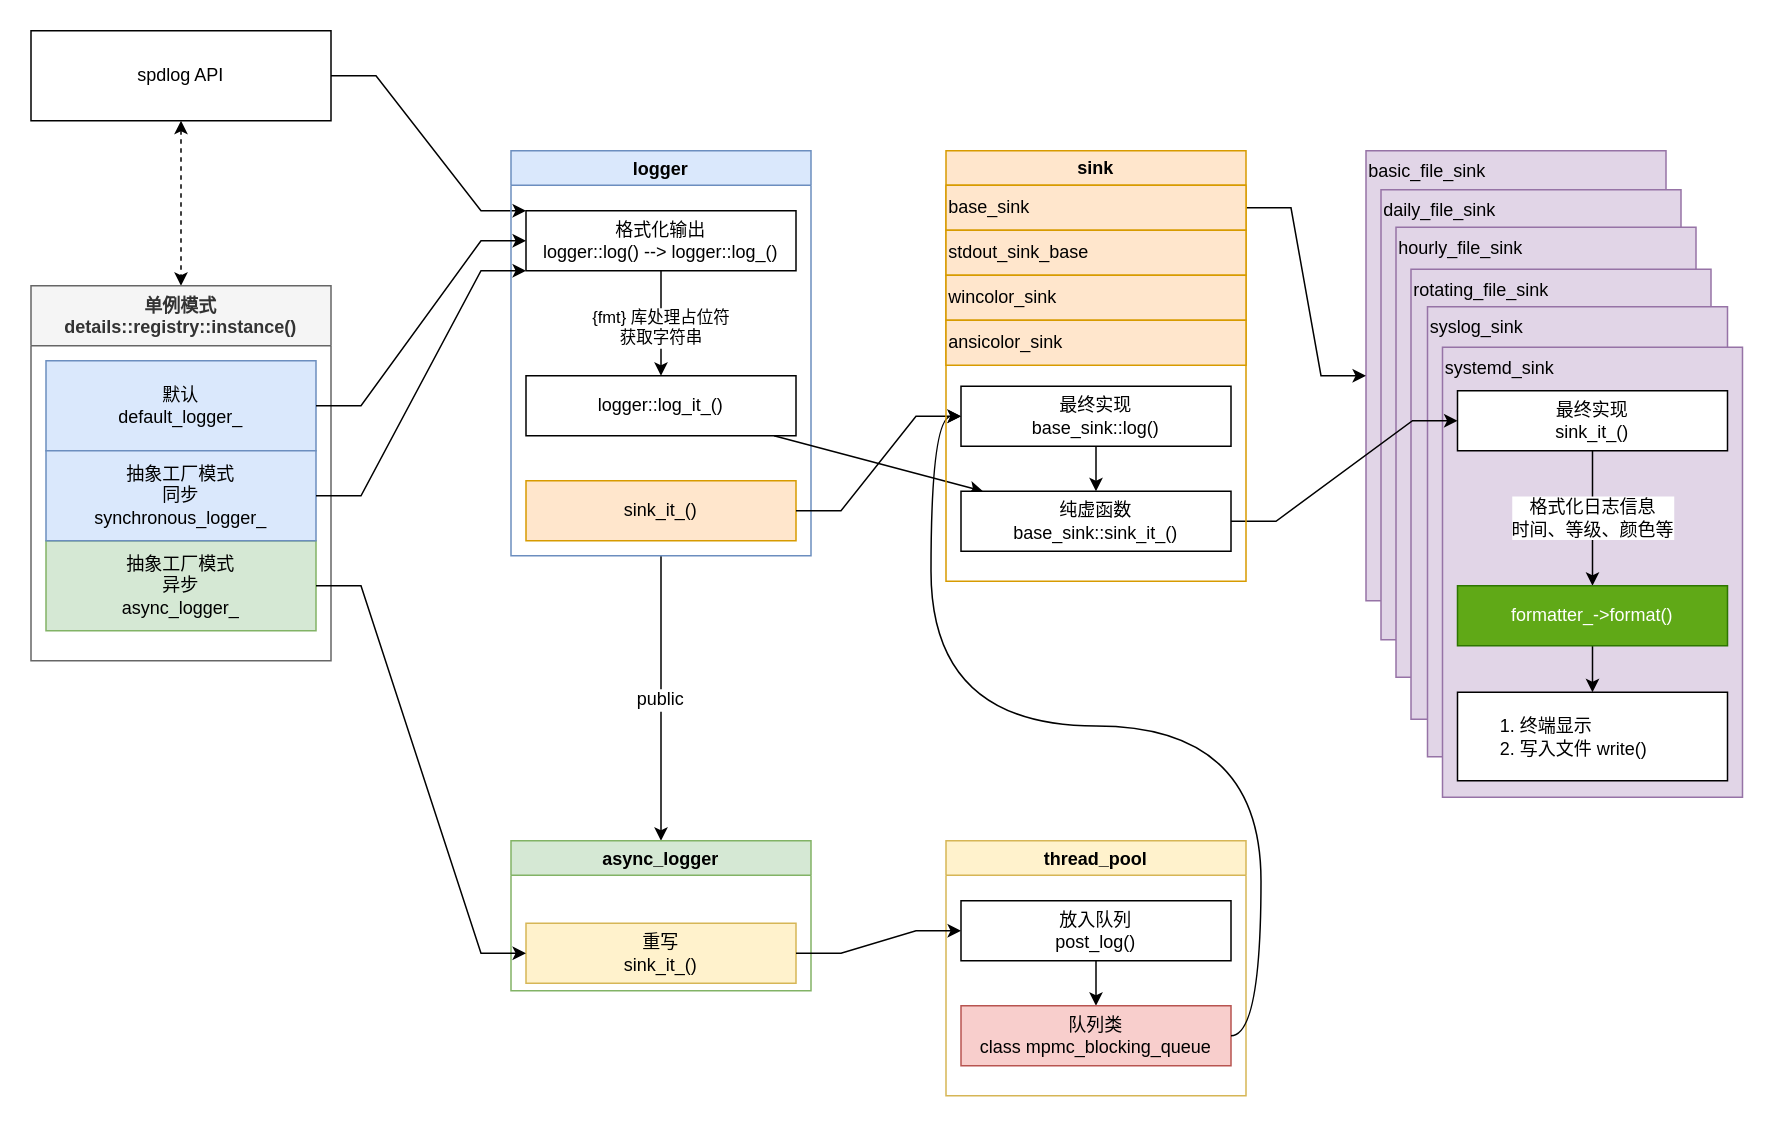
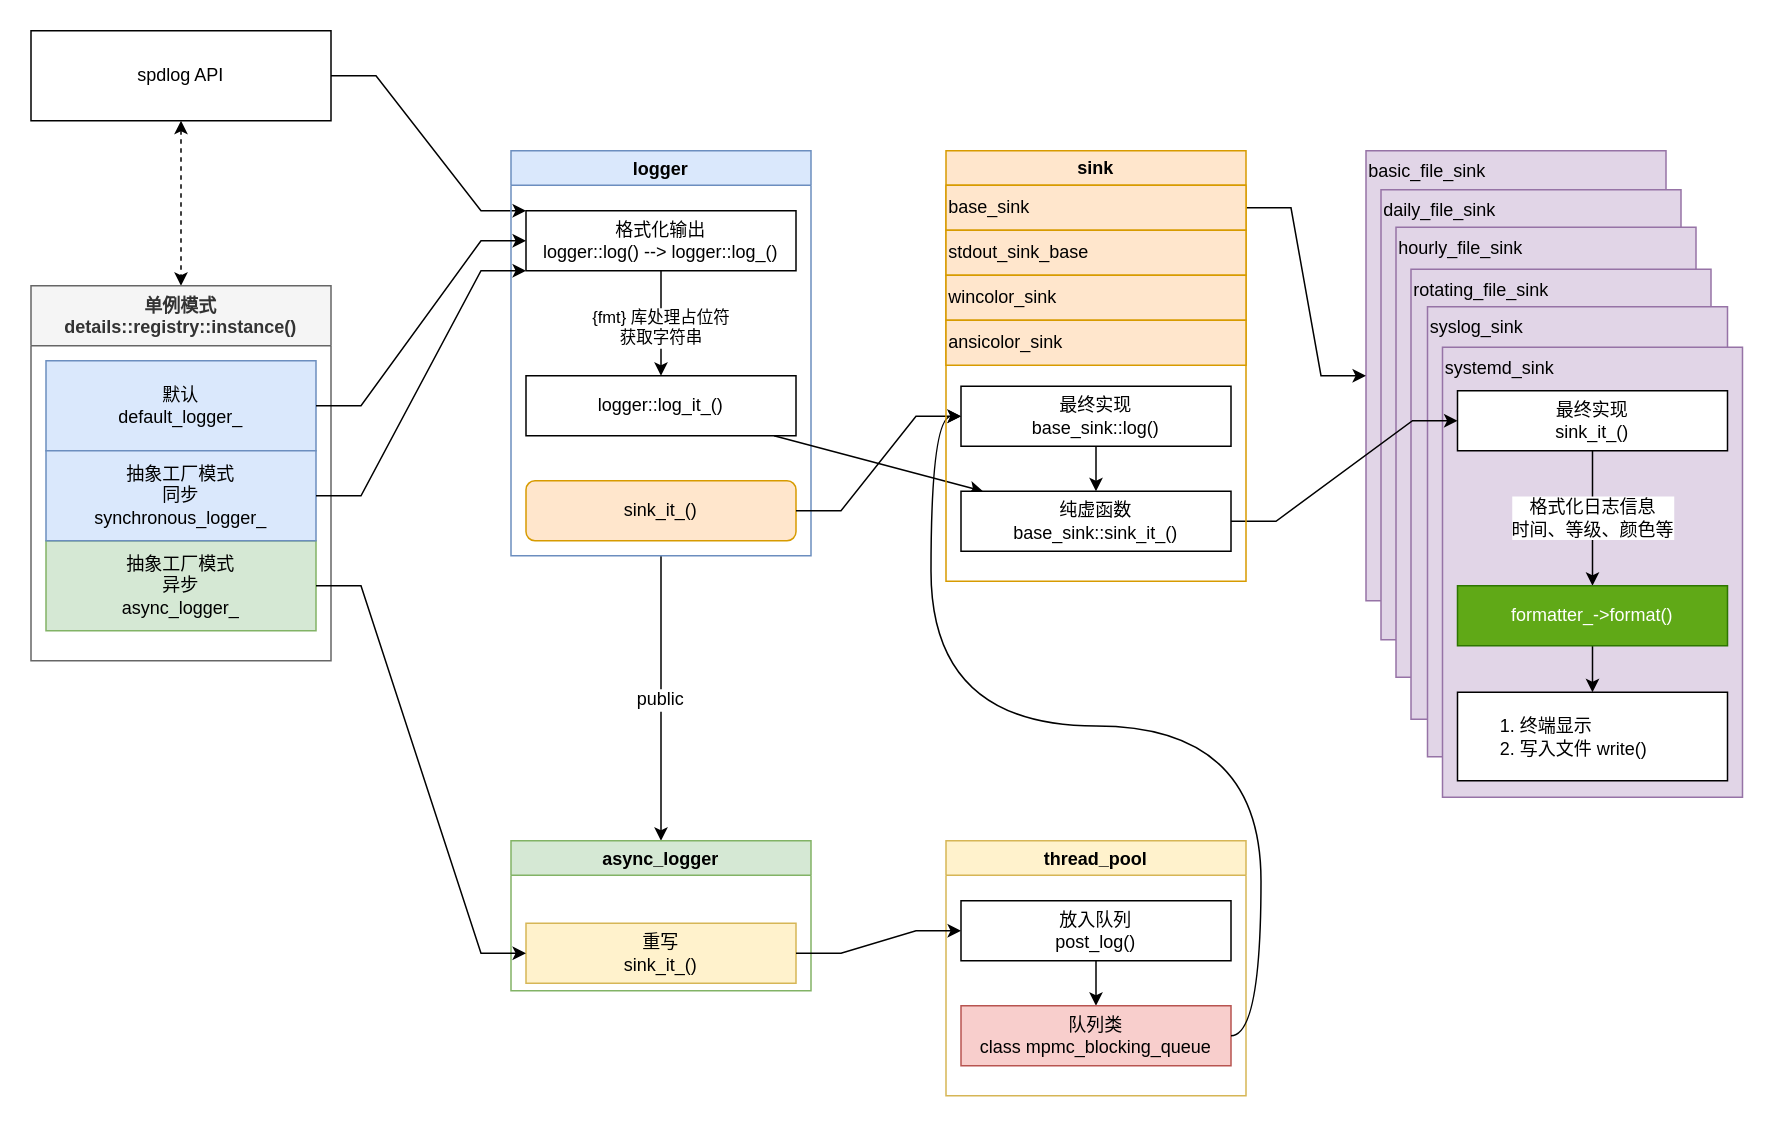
node "sink_it_()": shape rectangle -> rounded rectangle
